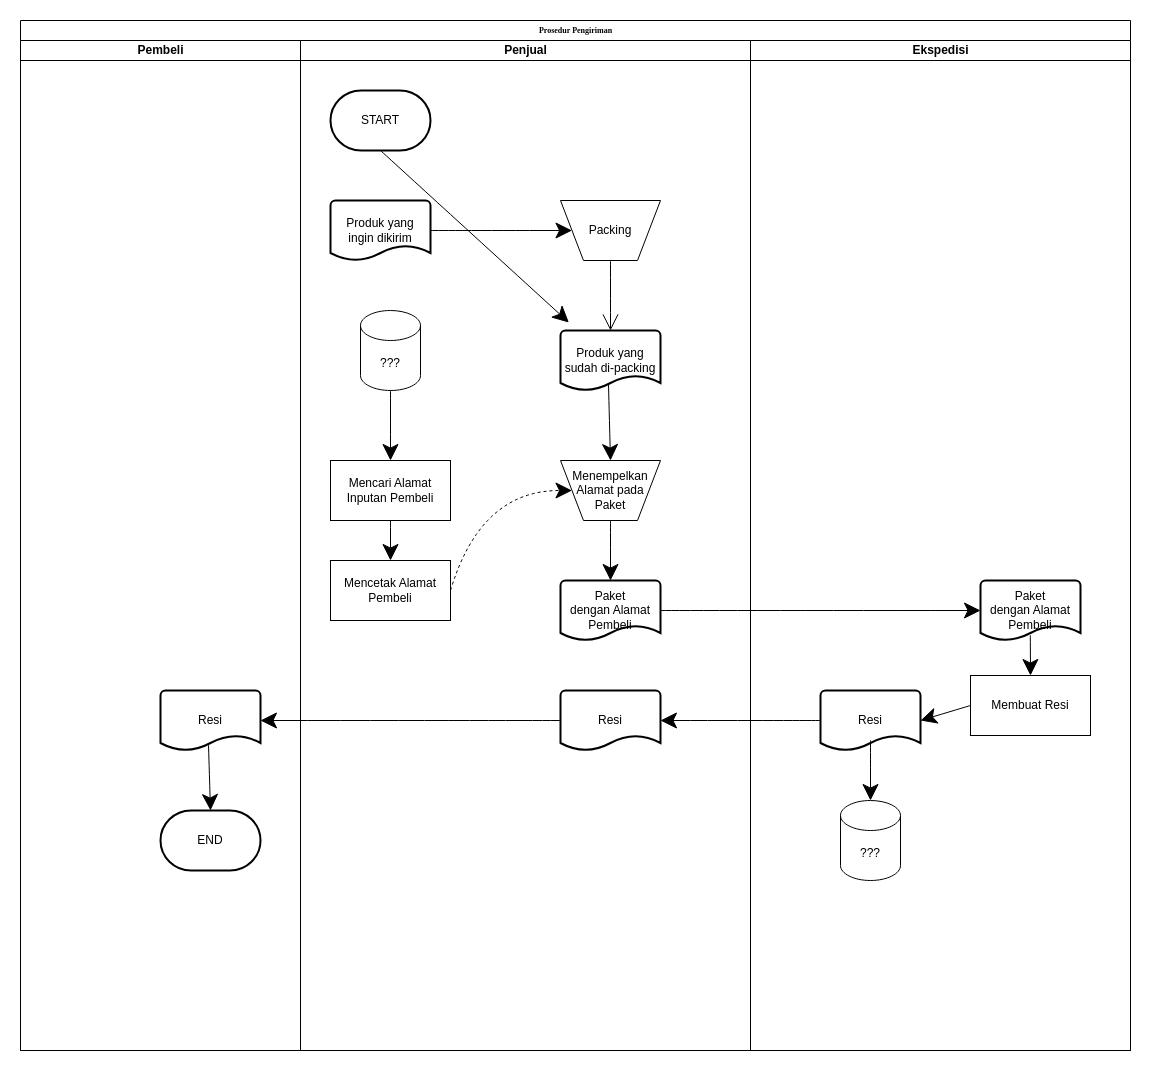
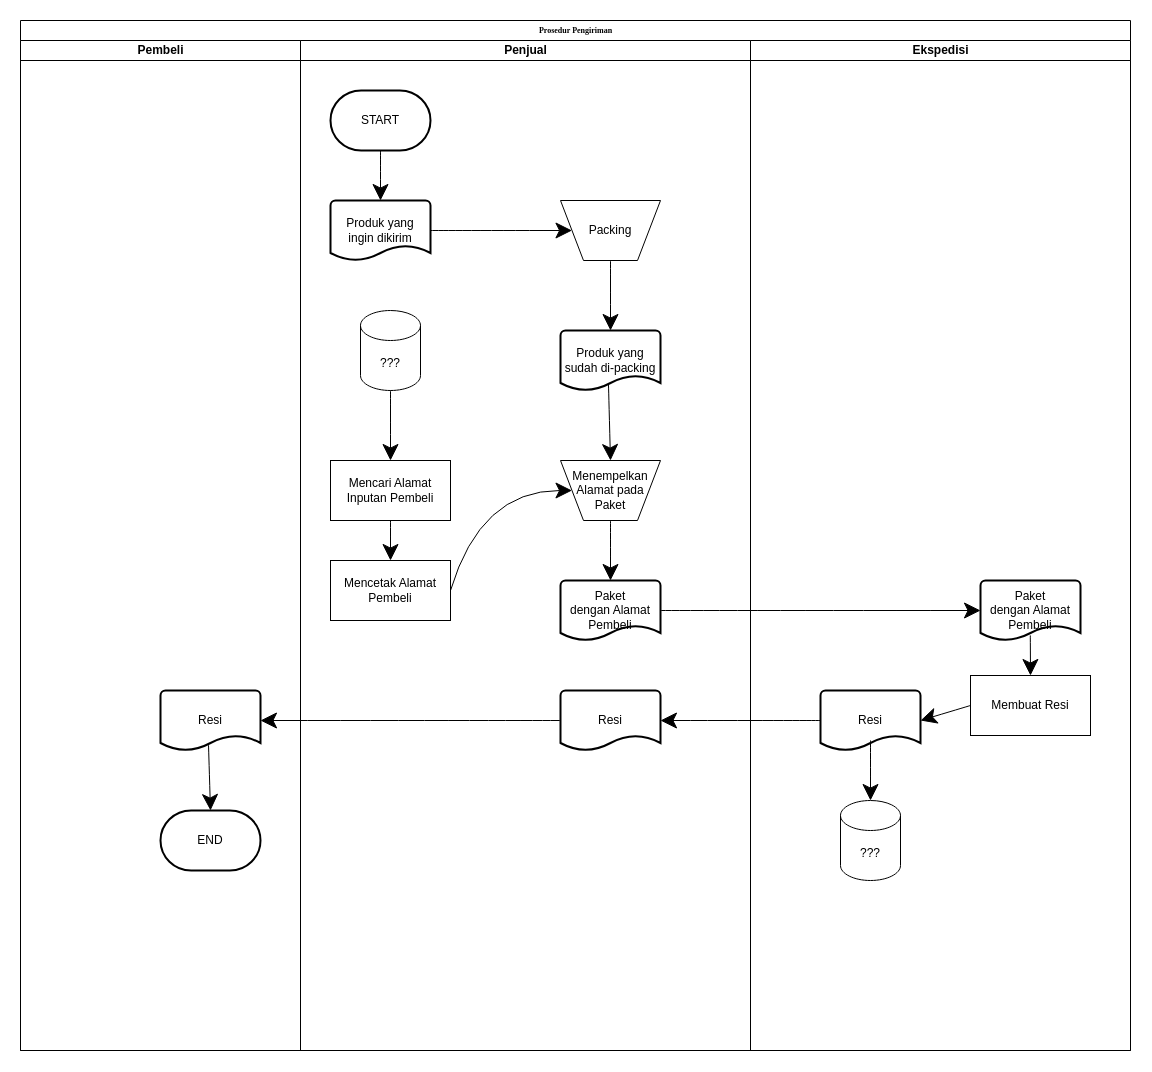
edge "START" -> "Produk yang sudah di-packing": now "START" -> "Produk yang ingin dikirim"
edge "Packing" -> "Produk yang sudah di-packing": arrowhead open -> classic
edge "Mencetak Alamat Pembeli" -> "Menempelkan Alamat pada Paket": style dashed -> solid
